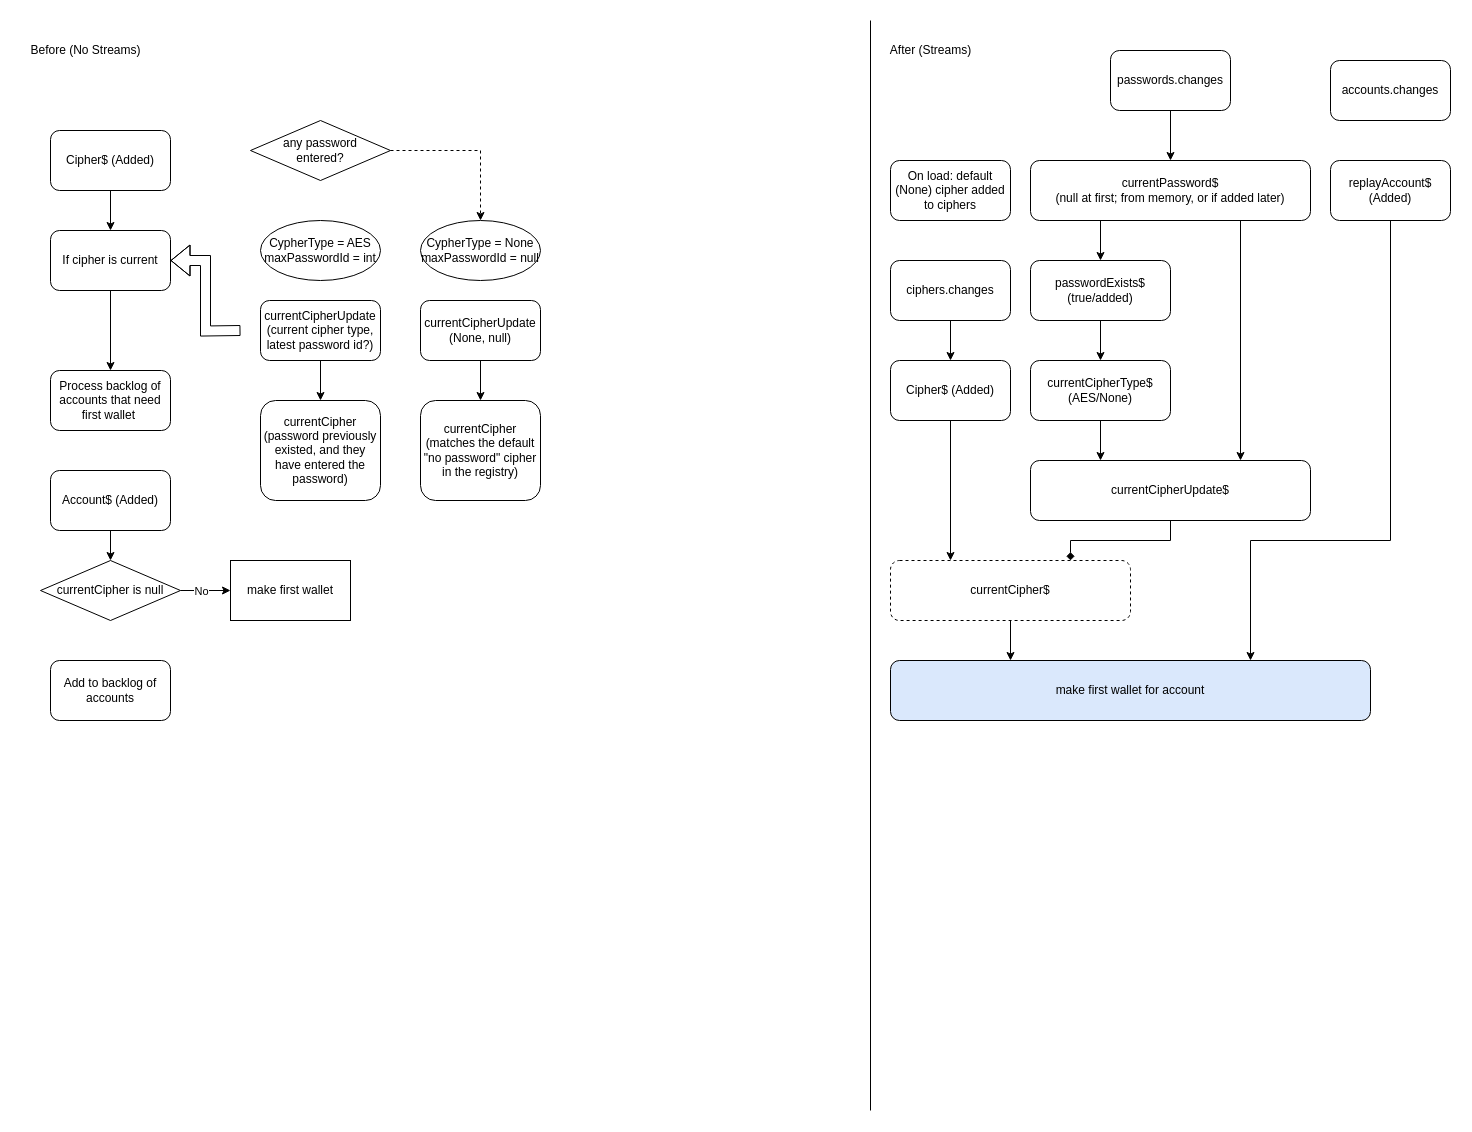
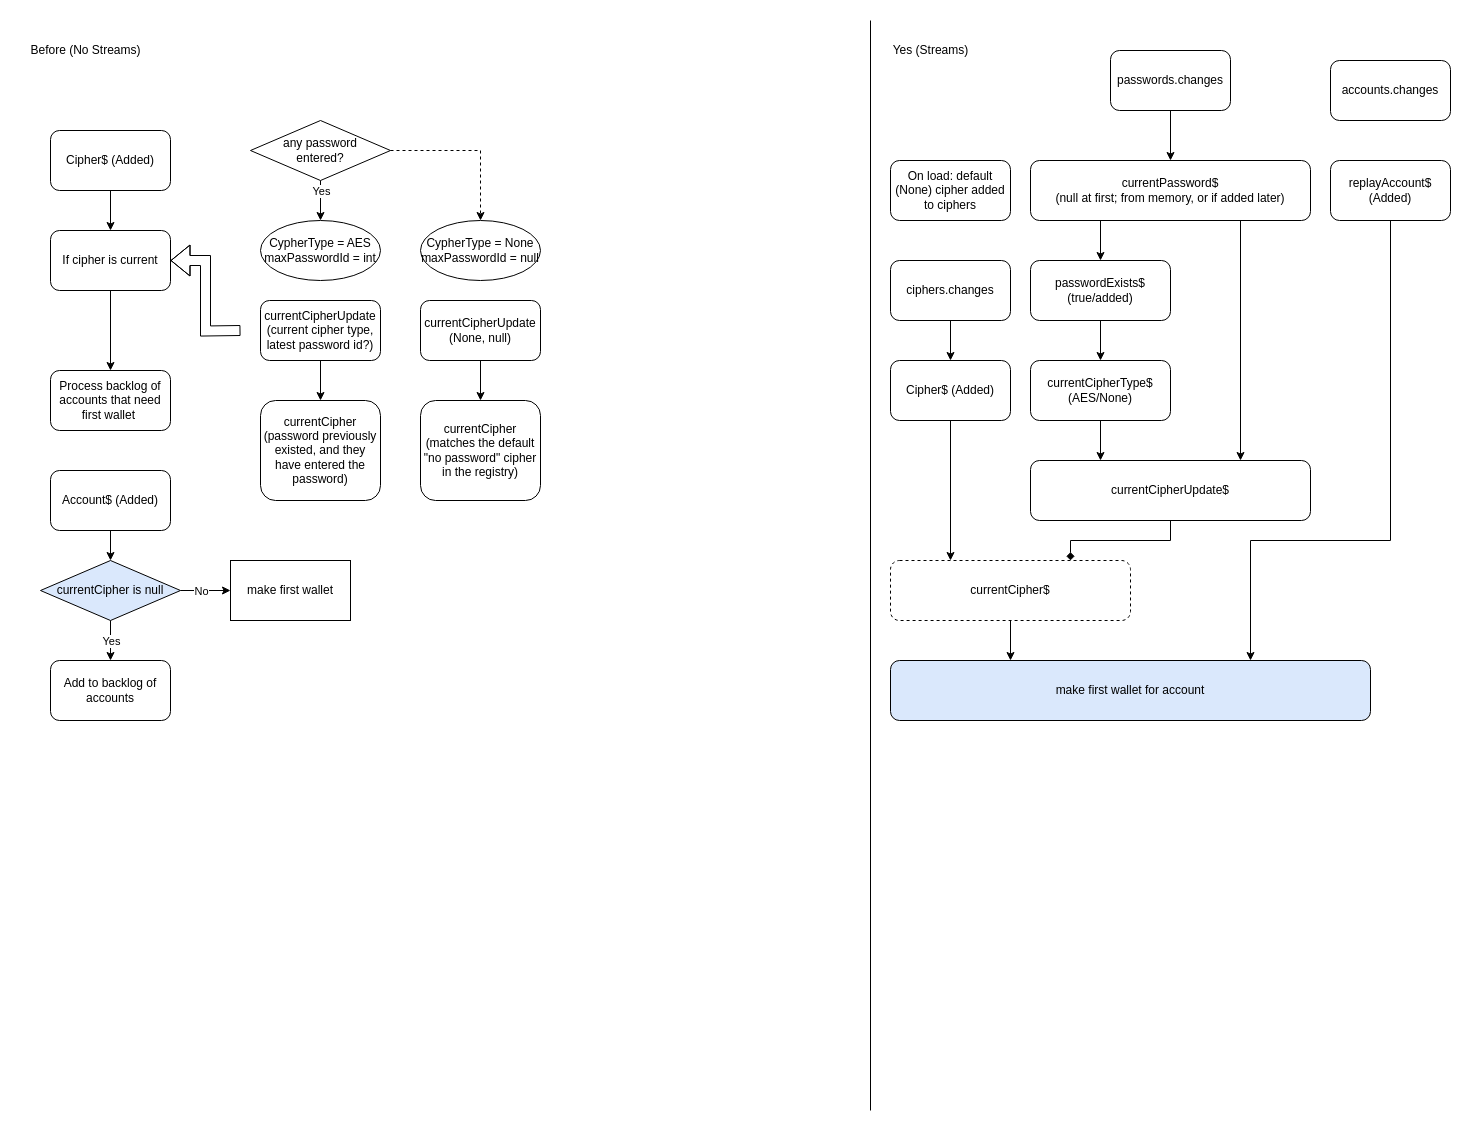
node "After (Streams)": label "After (Streams)" -> "Yes (Streams)"
edge "any password entered?" -> "CypherType = AES maxPasswordId = int": added, label "Yes"
node "currentCipher is null": fillcolor #ffffff -> #dae8fc
edge "currentCipher is null" -> "Add to backlog of accounts": added, label "Yes"
